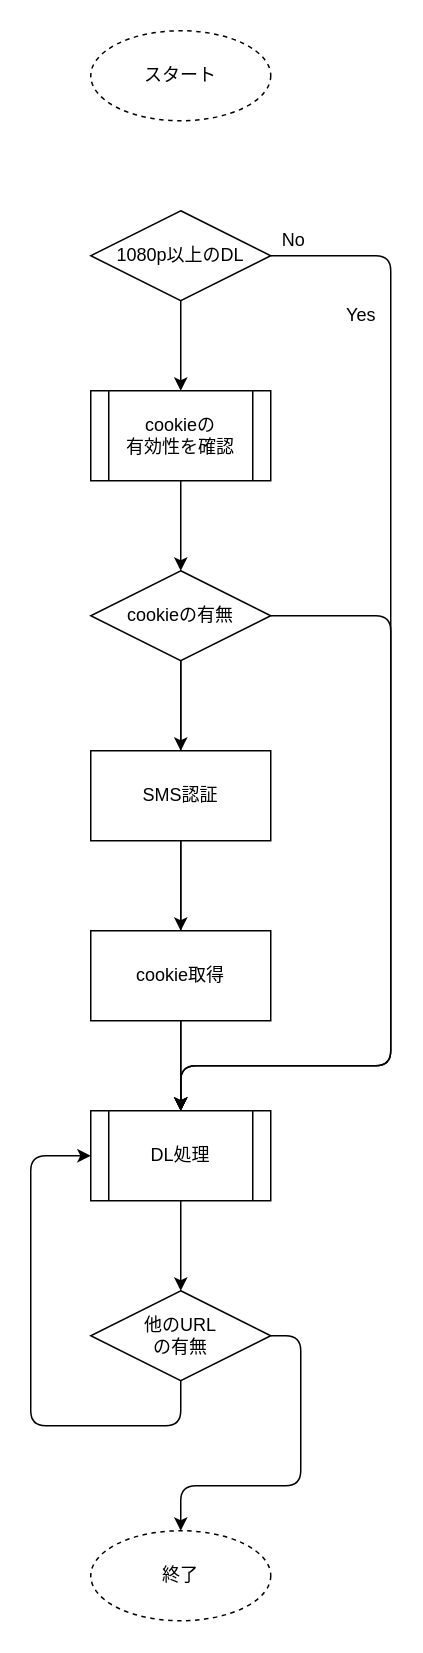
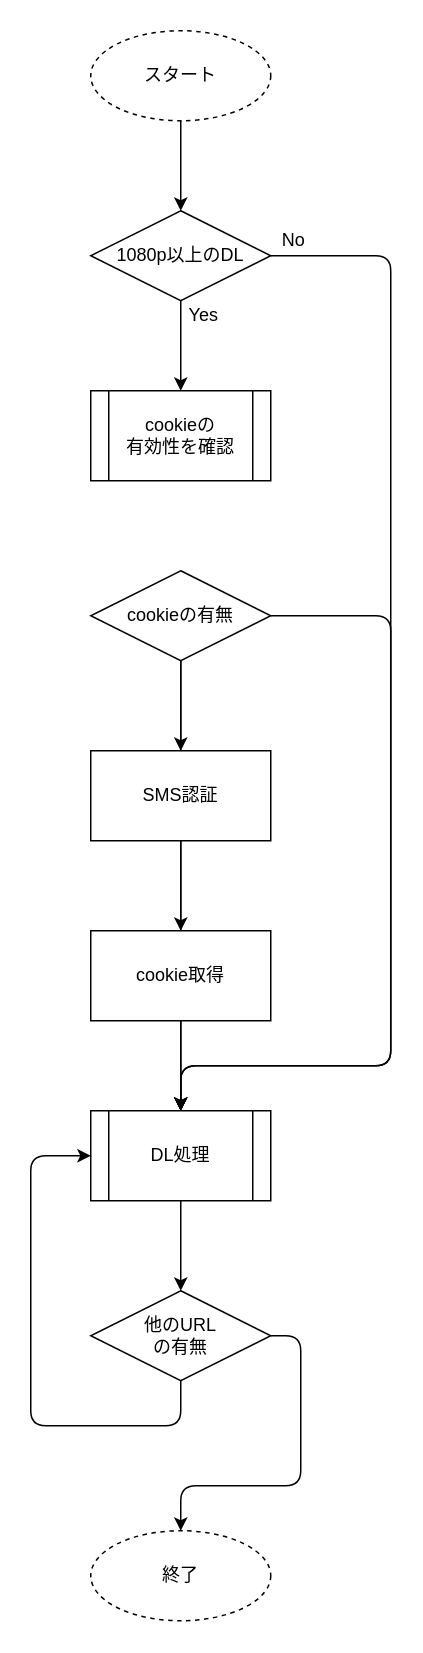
edge "スタート" -> "1080p以上のDL": added
node "Yes": moved (361, 316) -> (203, 316)
edge "cookieの 有効性を確認" -> "cookieの有無": removed
